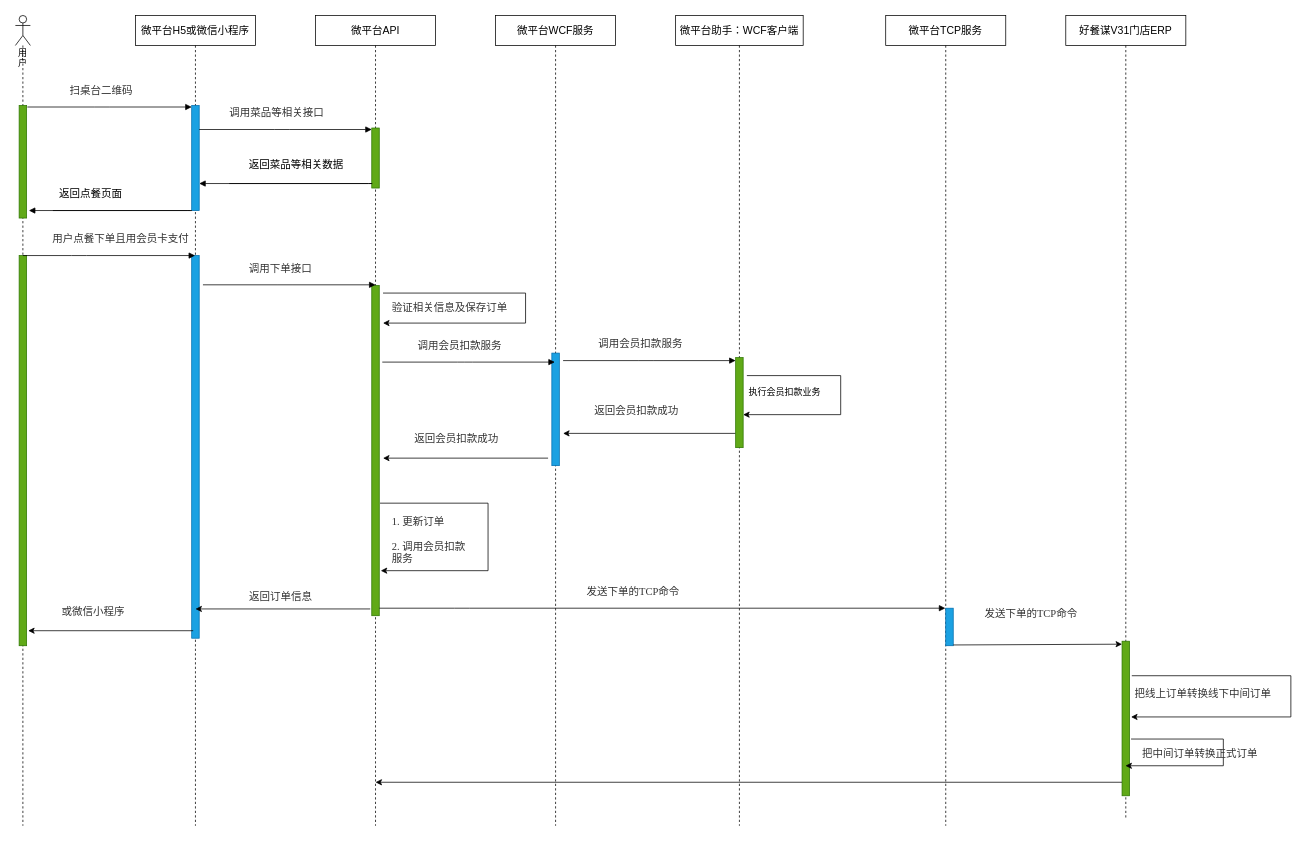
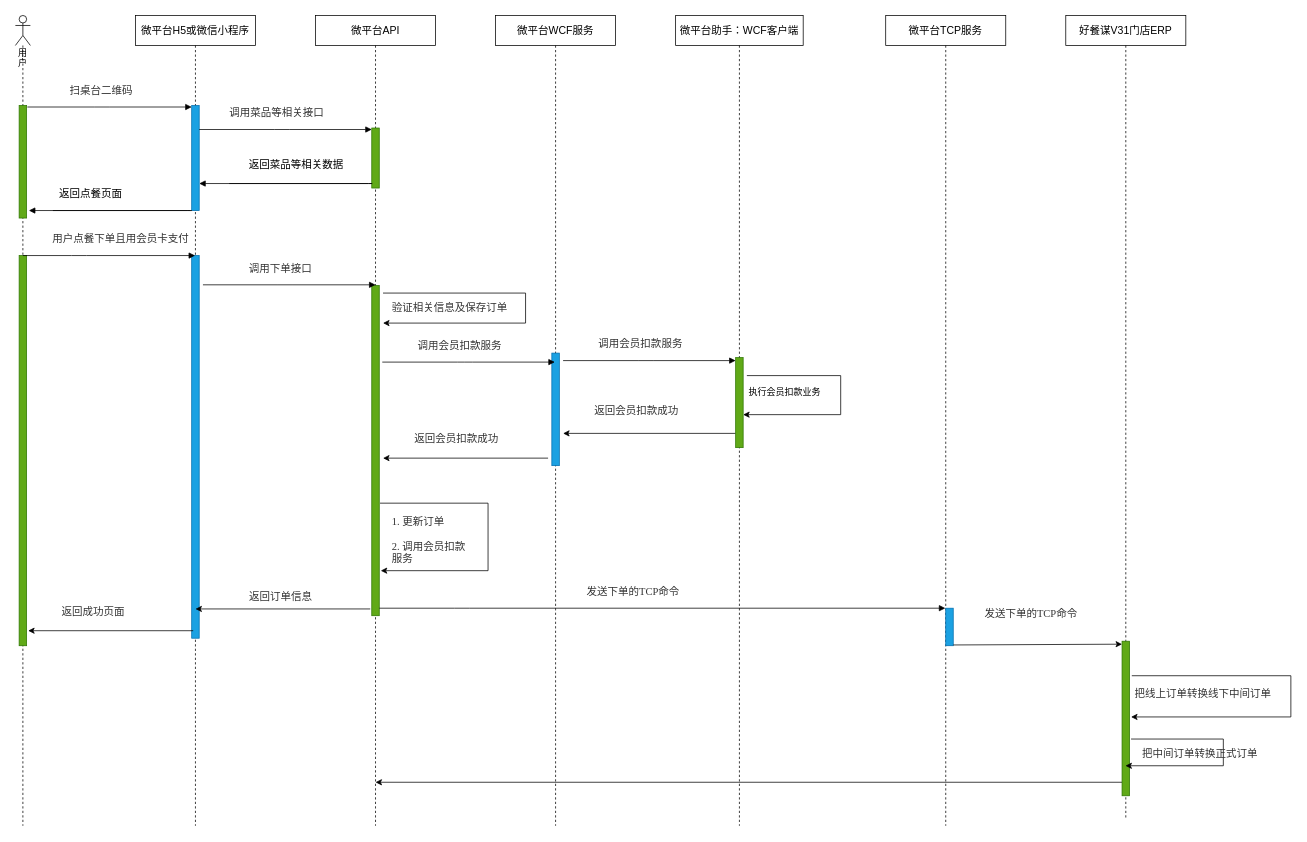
node "或微信小程序": label "或微信小程序" -> "返回成功页面"
